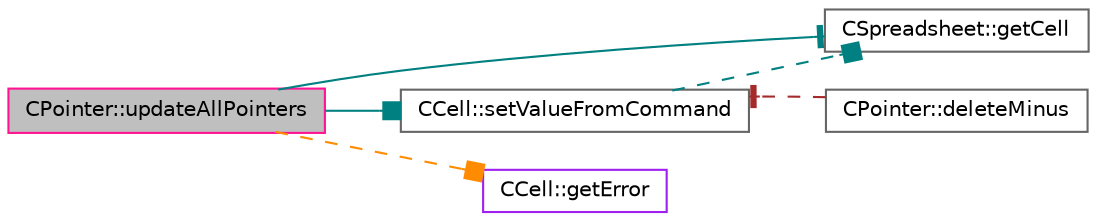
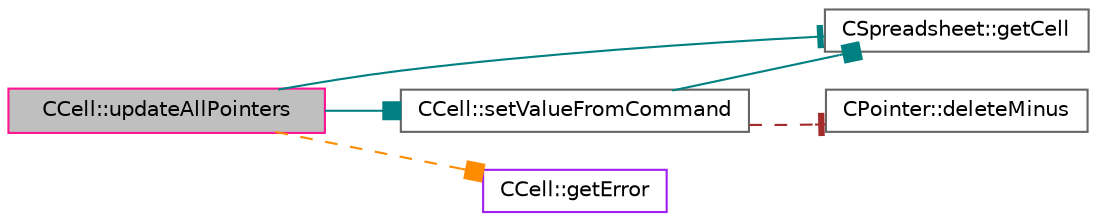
edge "CCell::setValueFromCommand" -> "CSpreadsheet::getCell": style dashed -> solid
edge "CPointer::deleteMinus" -> "CCell::setValueFromCommand": reversed
node "CPointer::updateAllPointers": label "CPointer::updateAllPointers" -> "CCell::updateAllPointers"
